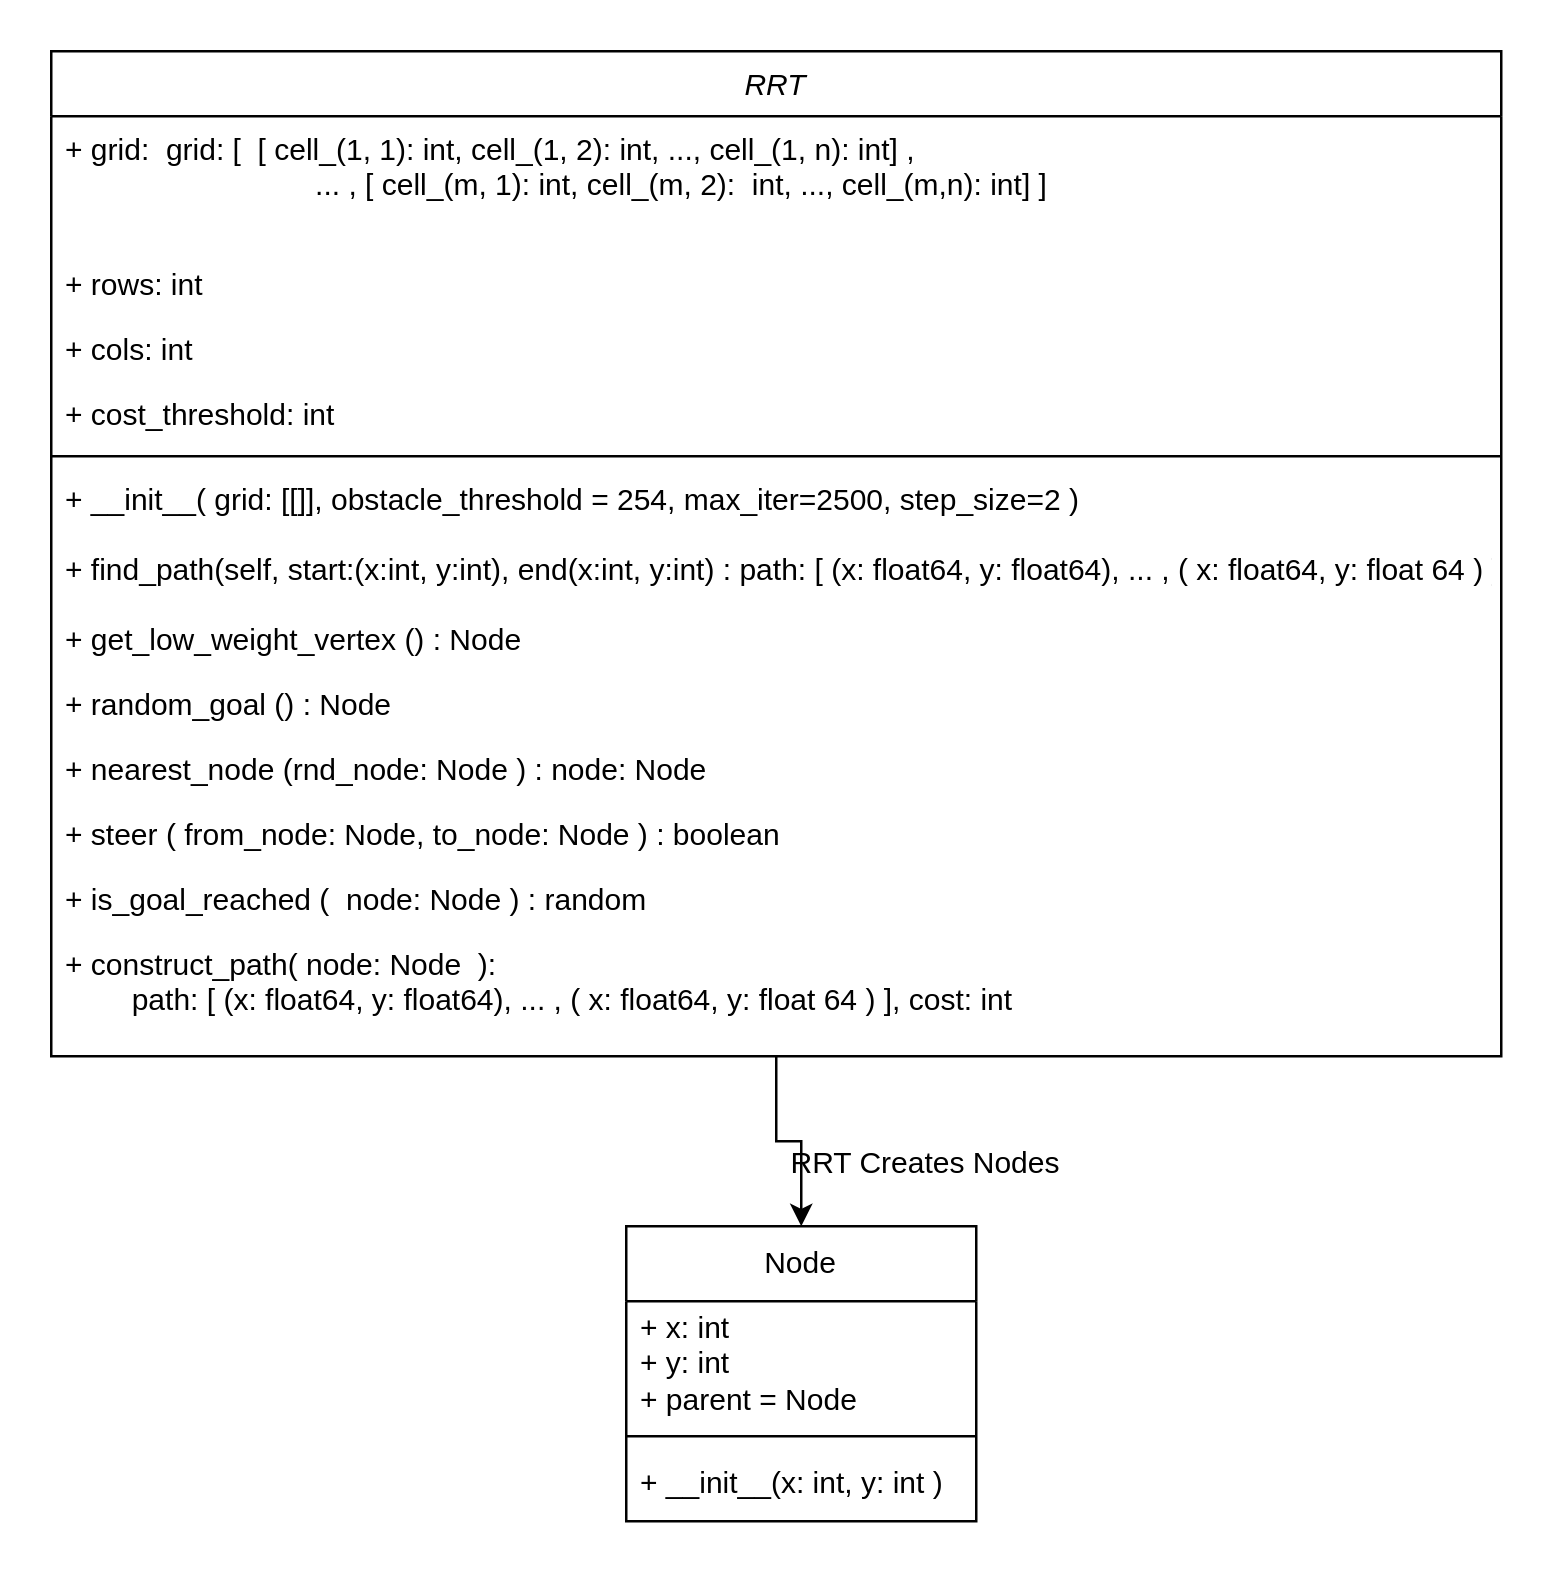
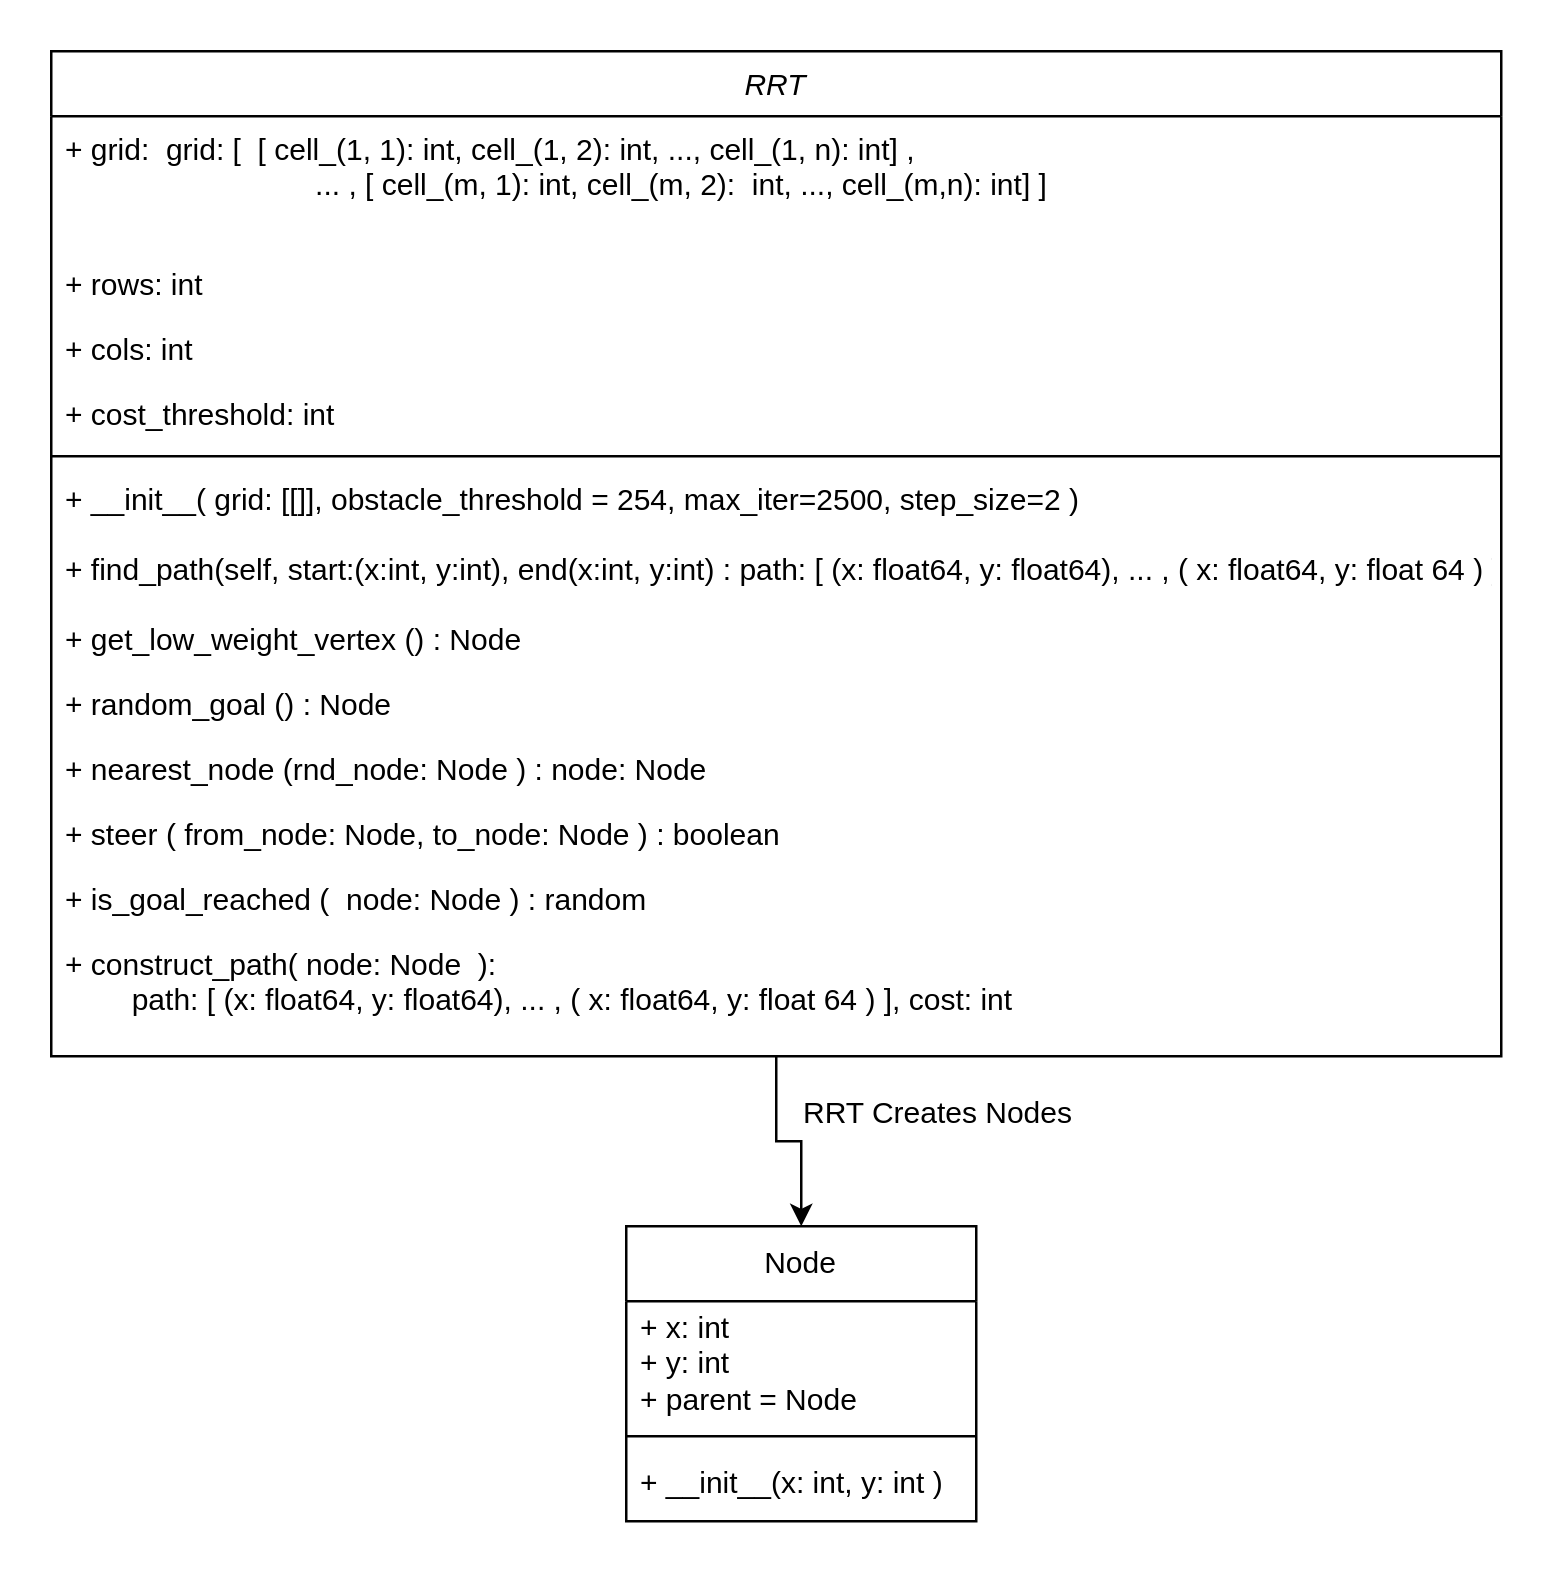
node "RRT Creates Nodes": moved (926, 1164) -> (939, 1114)
